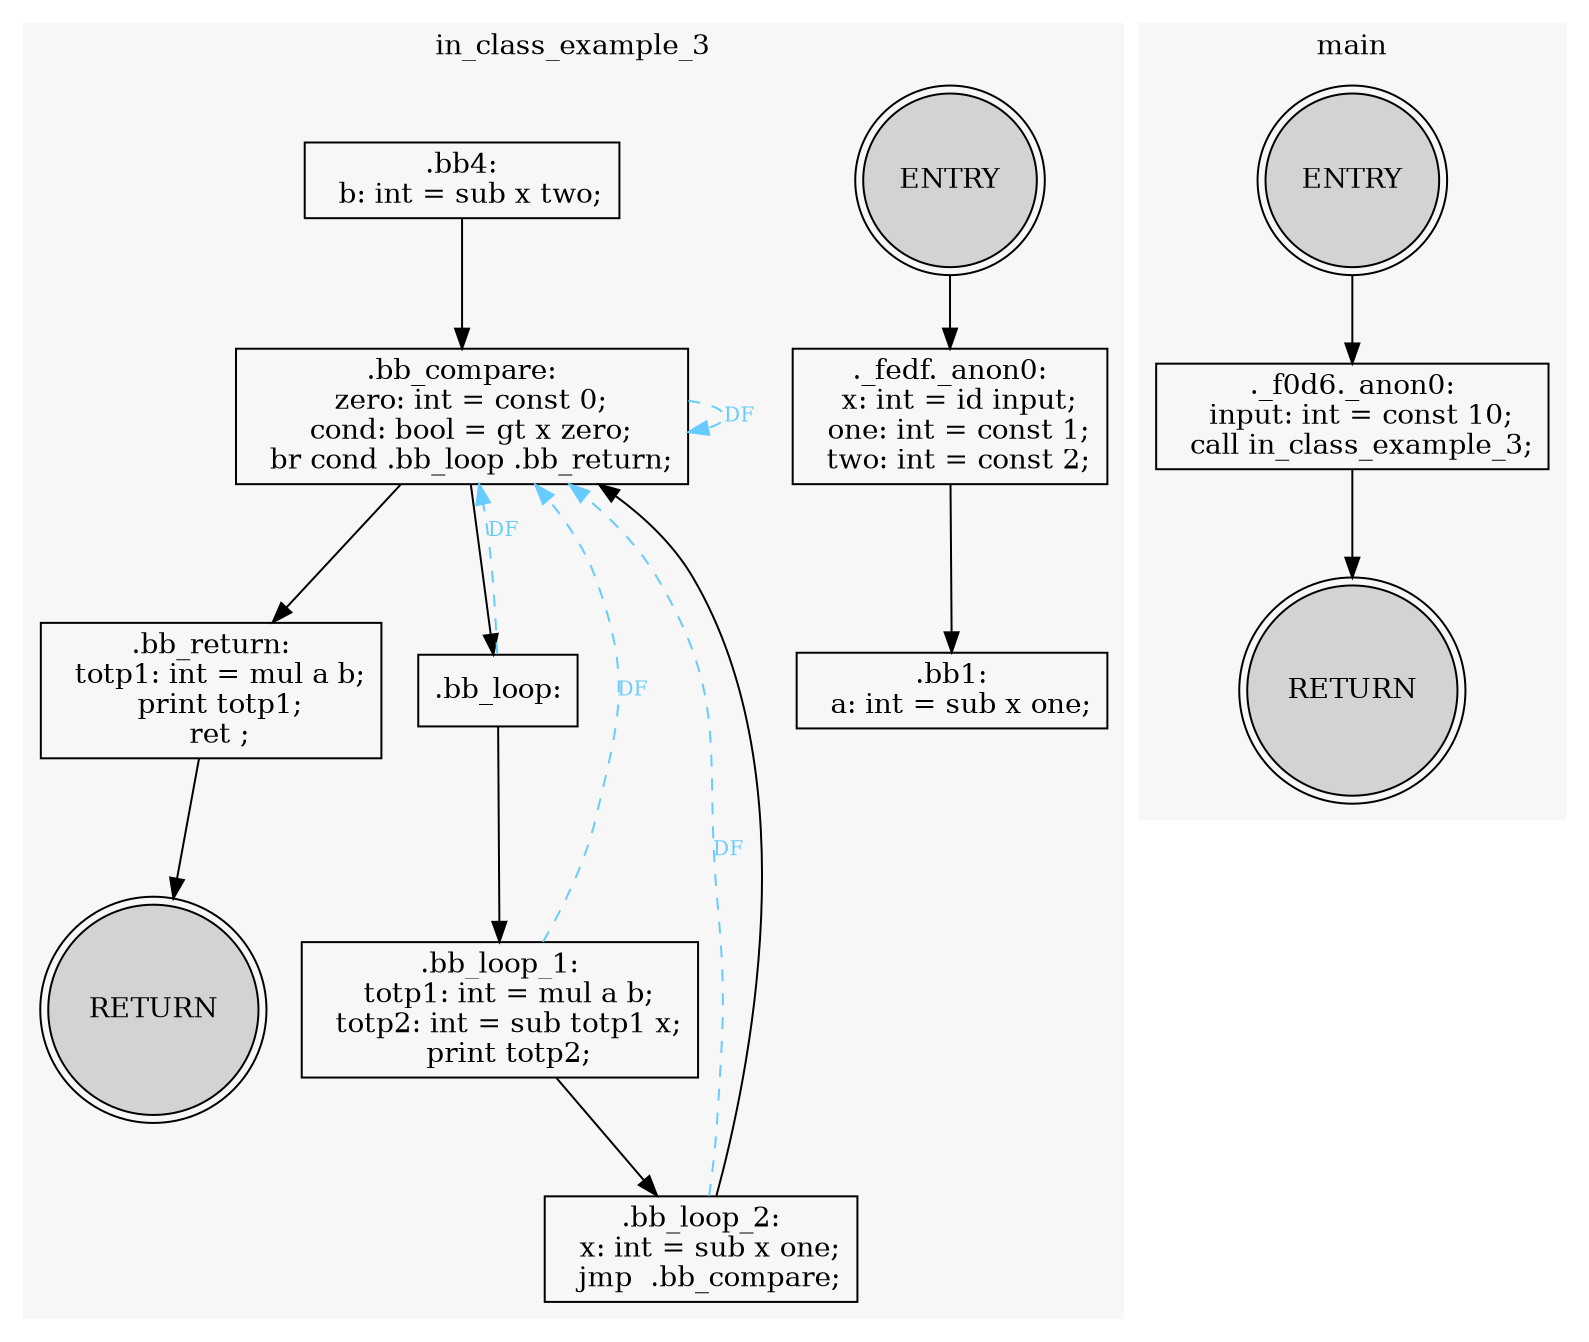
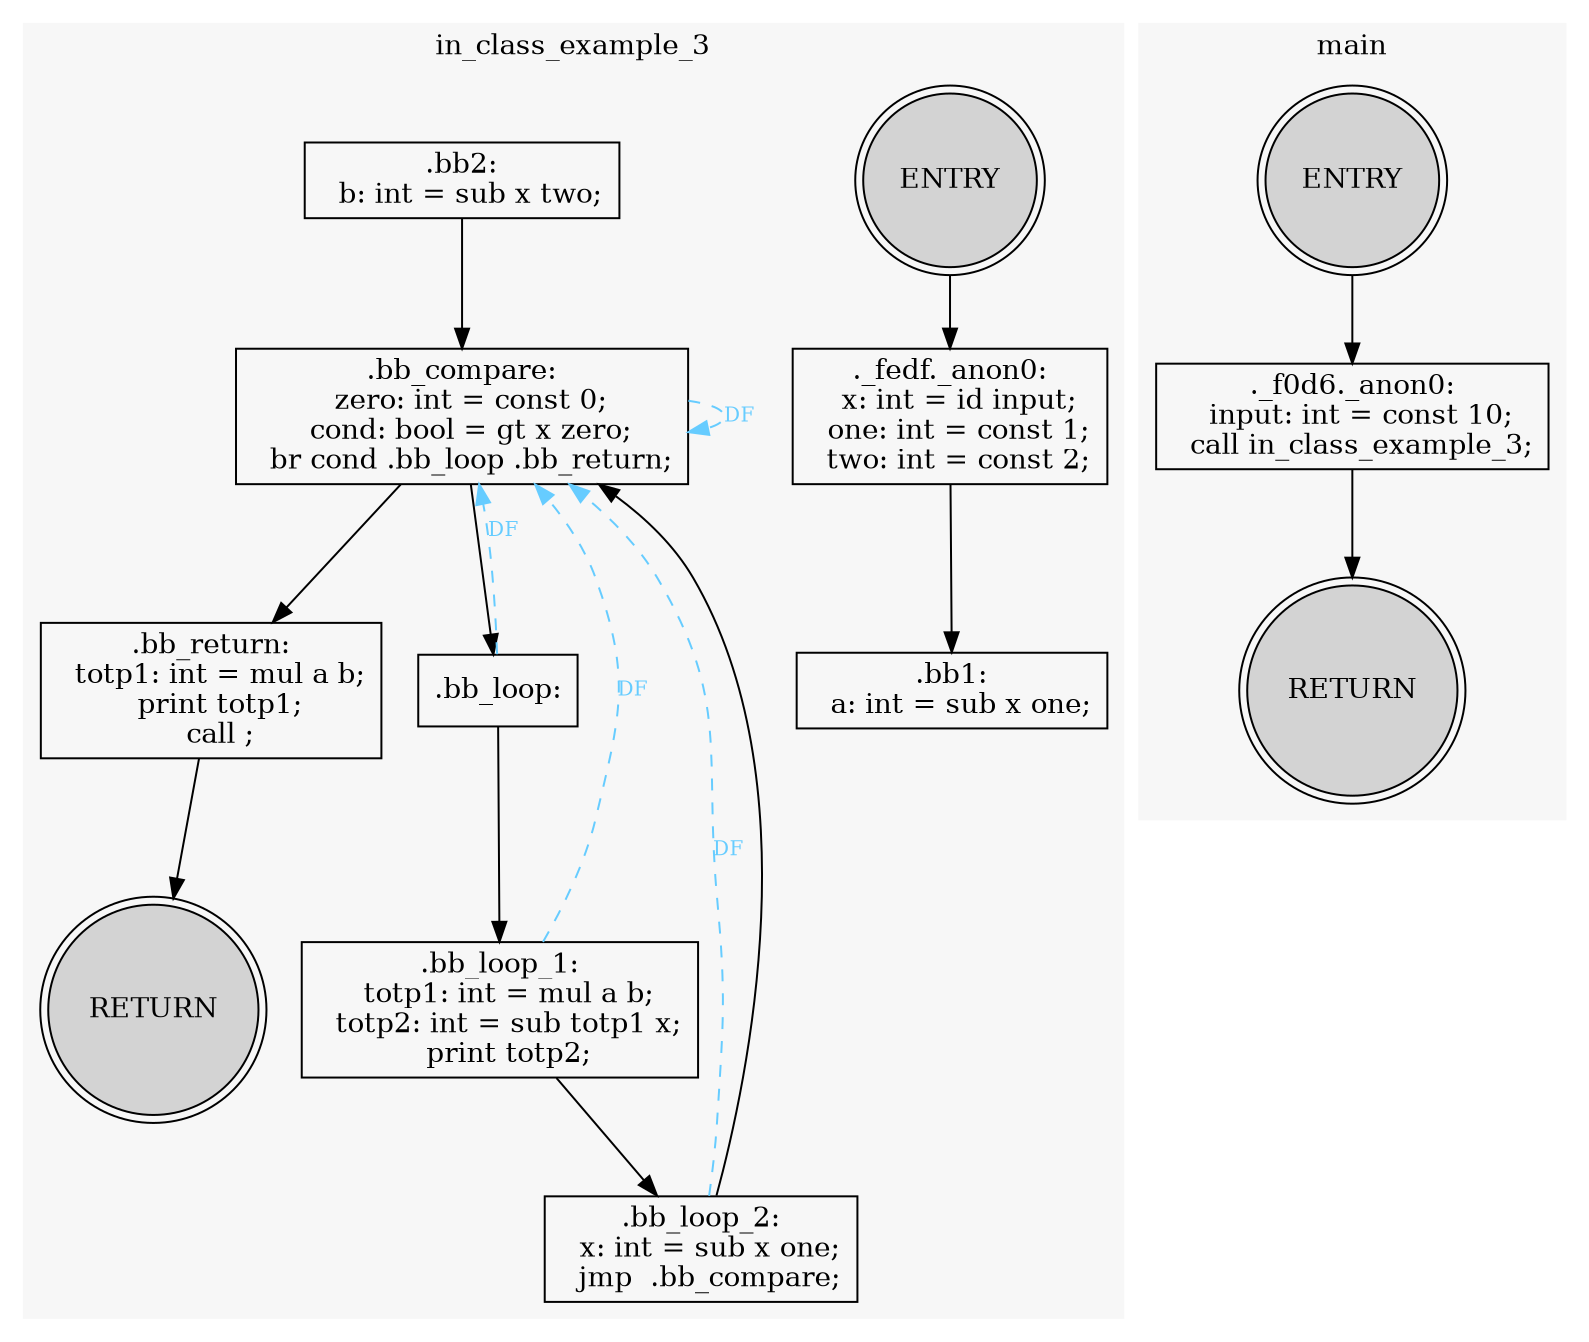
node ".bb4: b: int = sub x two;": label ".bb4: b: int = sub x two;" -> ".bb2: b: int = sub x two;"
node ".bb_return: totp1: int = mul a b; print totp1; ret ;": label ".bb_return: totp1: int = mul a b; print totp1; ret ;" -> ".bb_return: totp1: int = mul a b; print totp1; call ;"
